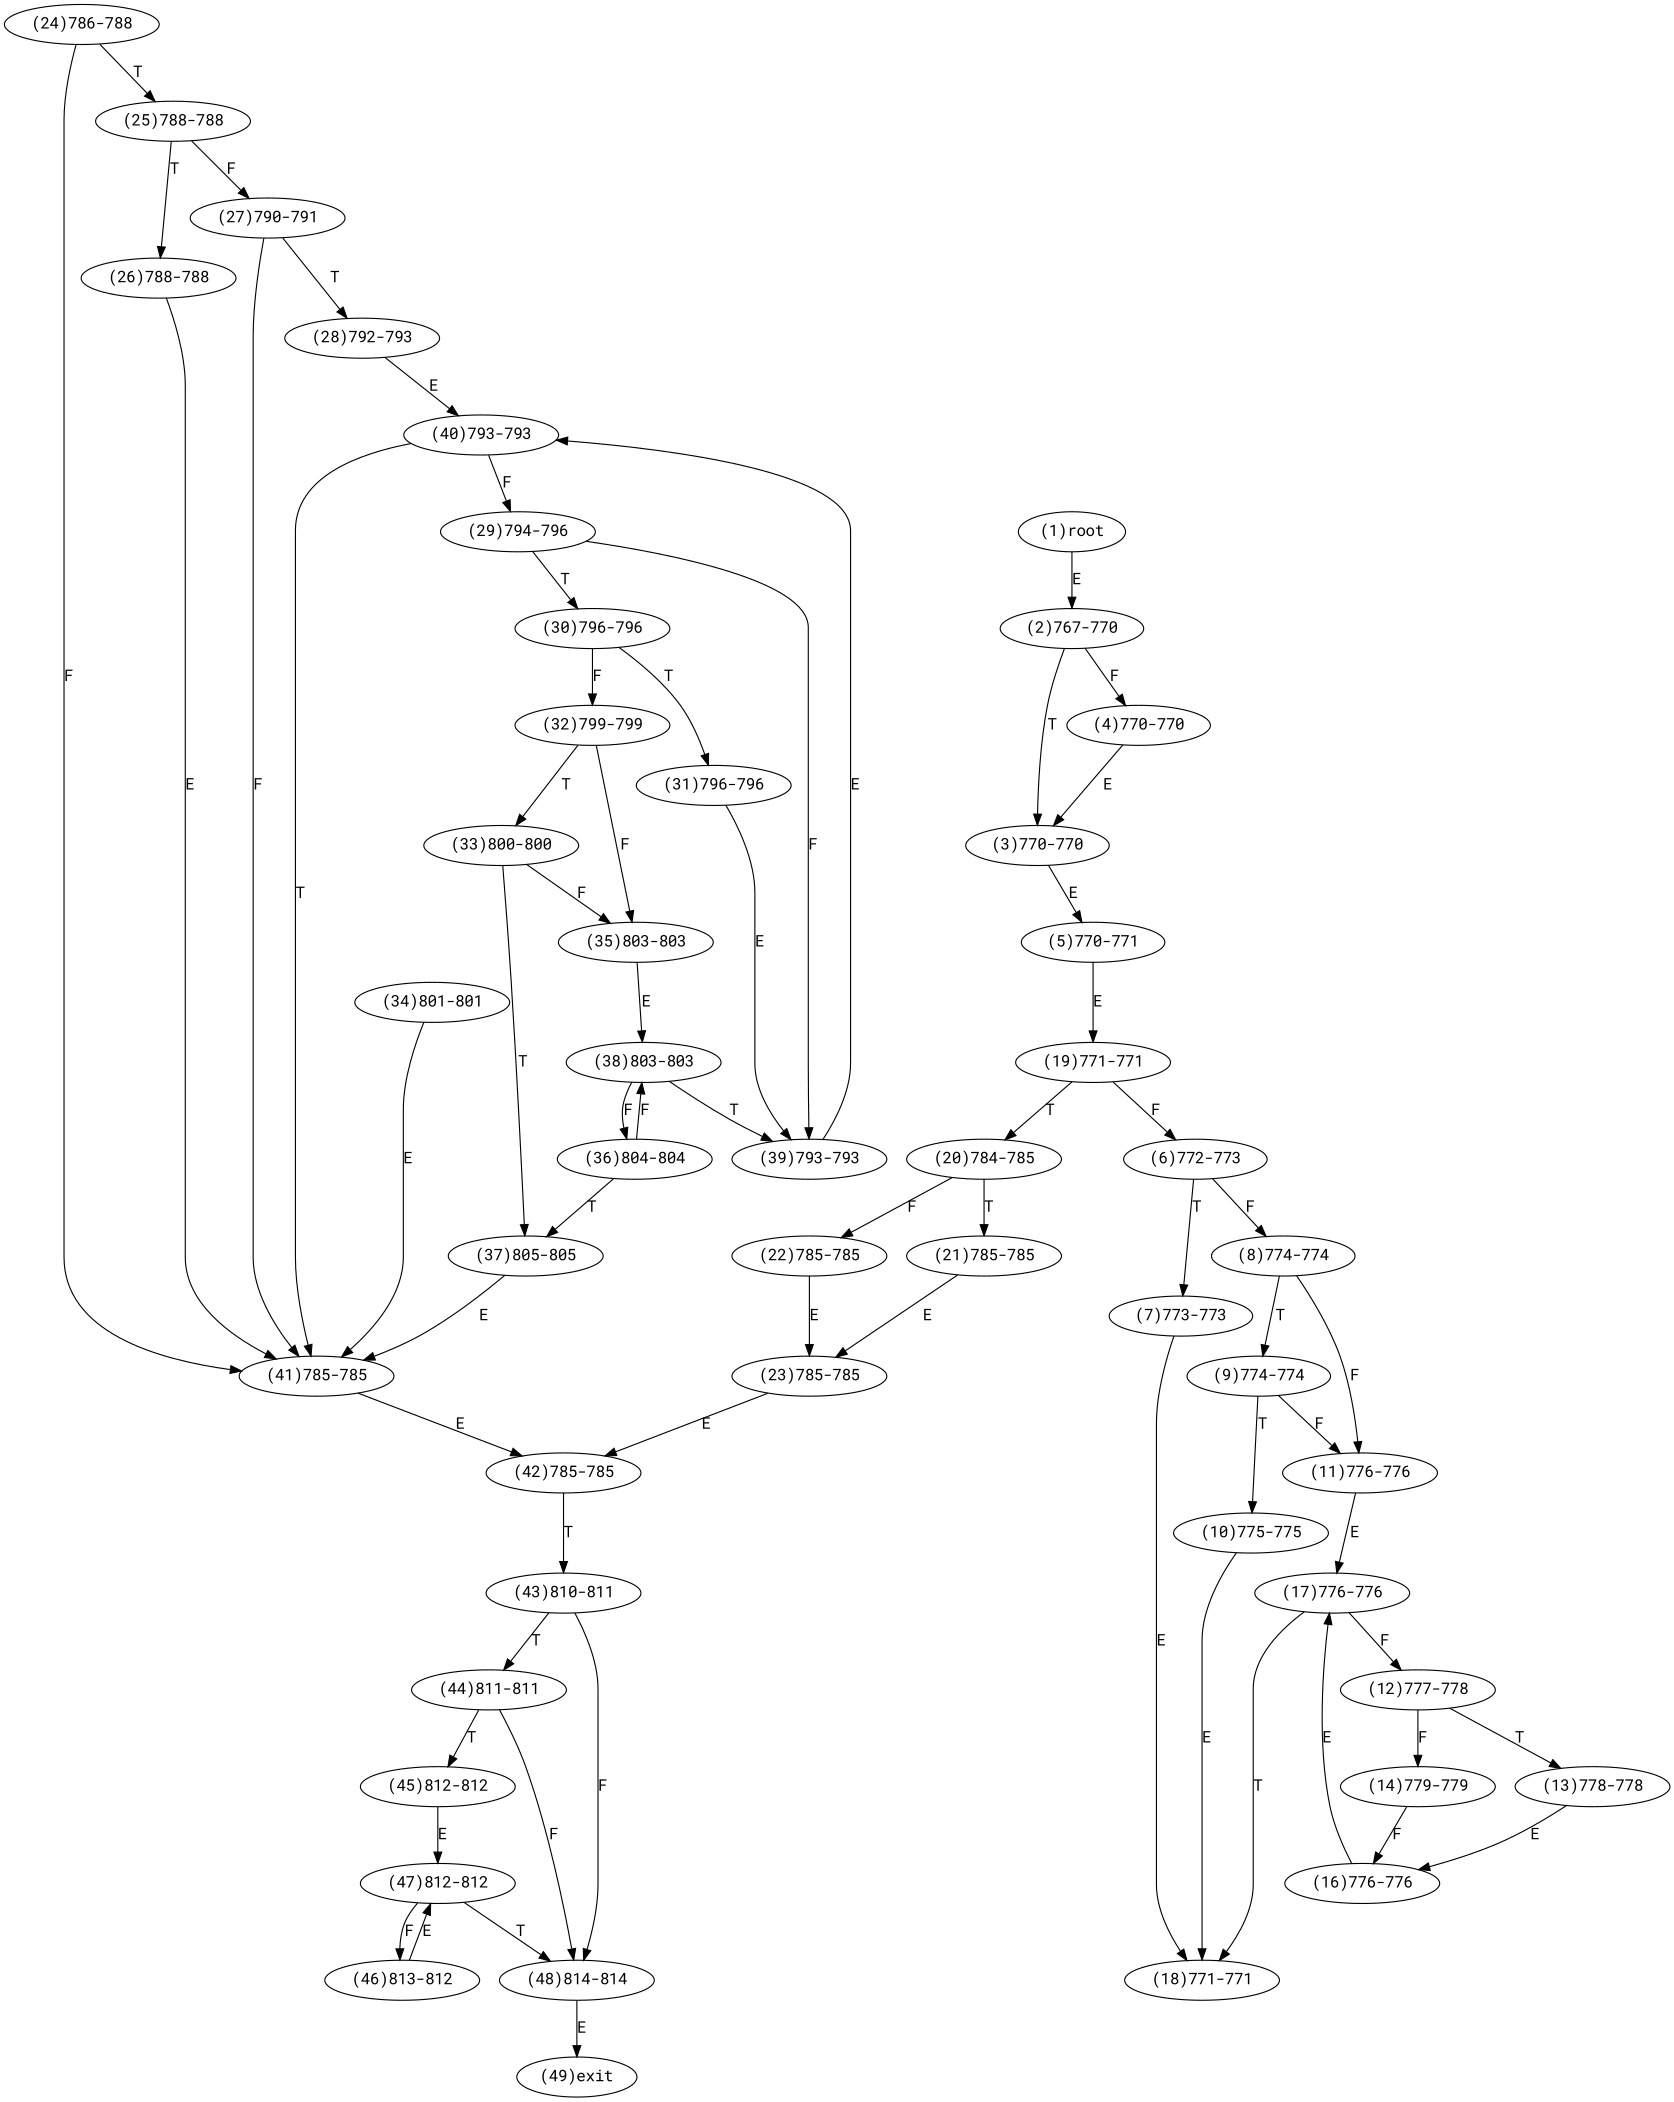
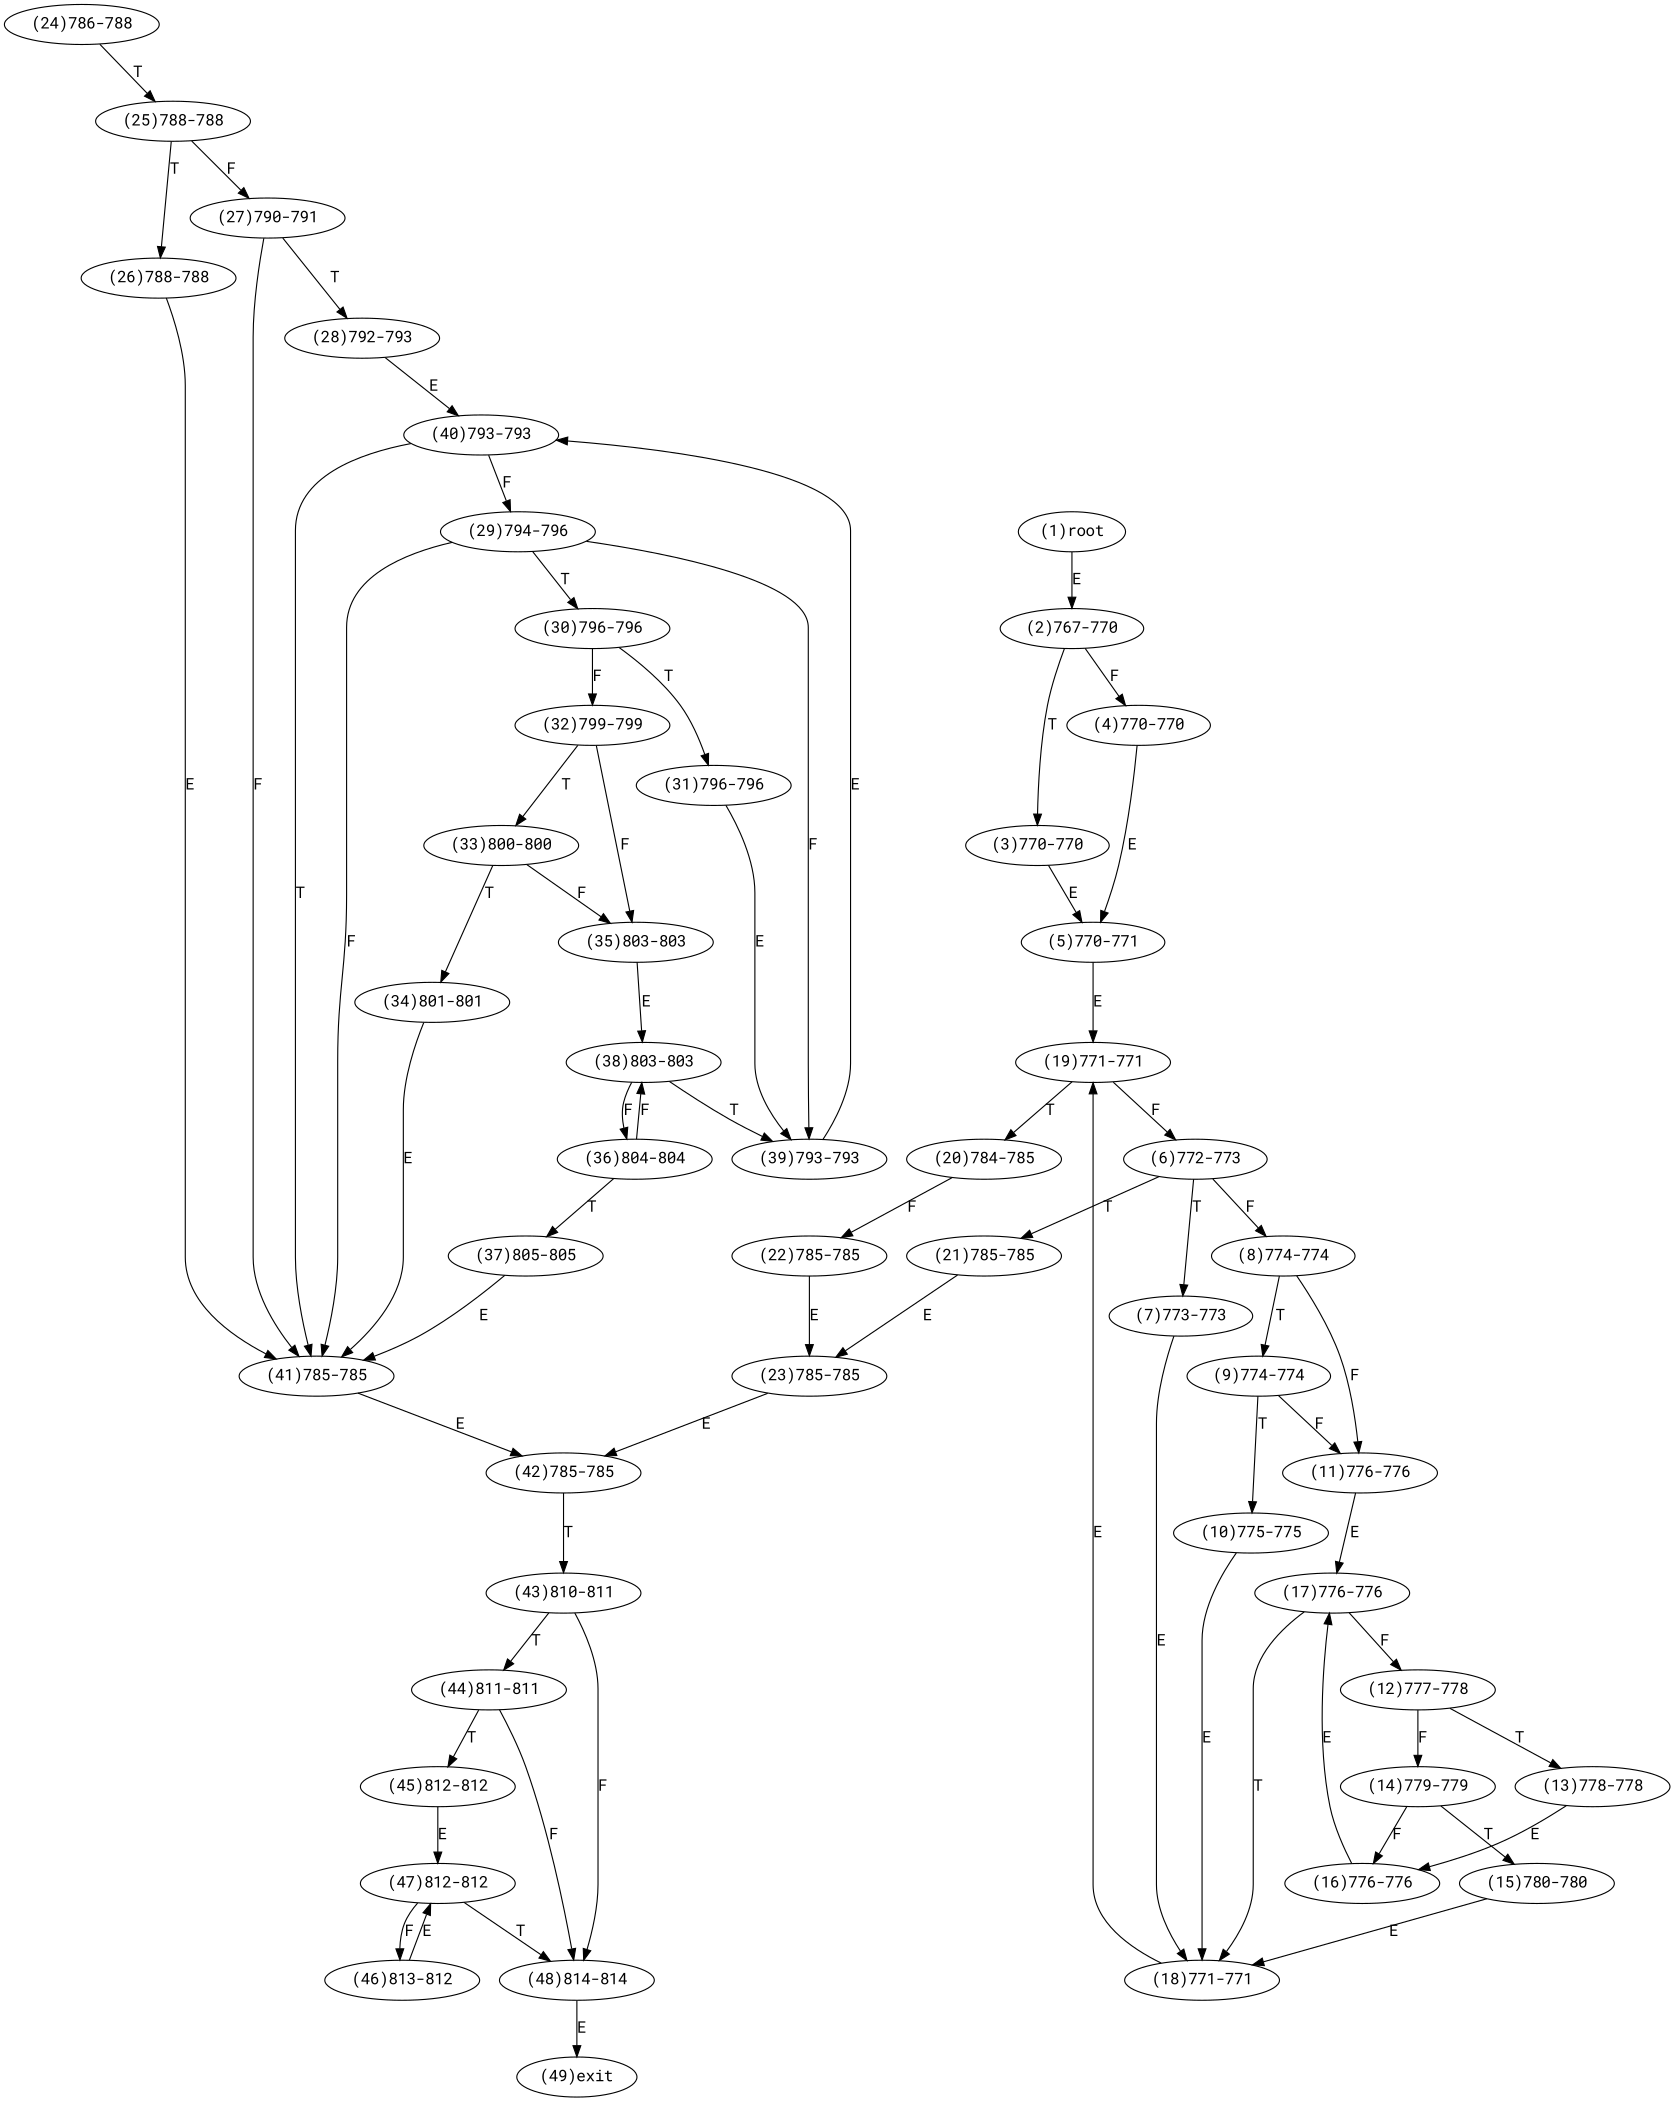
edge "(24)786-788" -> "(41)785-785": now "(29)794-796" -> "(41)785-785"
edge "(4)770-770" -> "(3)770-770": now "(4)770-770" -> "(5)770-771"
edge "(33)800-800" -> "(37)805-805": now "(33)800-800" -> "(34)801-801"
edge "(20)784-785" -> "(21)785-785": now "(6)772-773" -> "(21)785-785"
edge "(18)771-771" -> "(19)771-771": added, label "E"
node "(15)780-780": added
